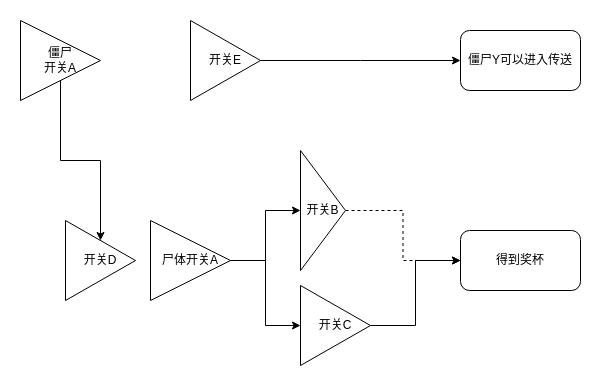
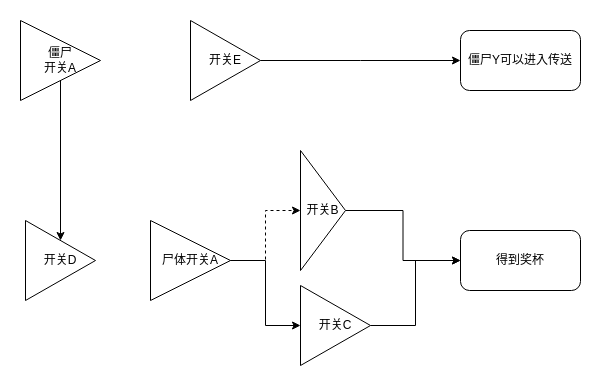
edge "开关B" -> "得到奖杯": style dashed -> solid
edge "尸体开关A" -> "开关B": style solid -> dashed
node "开关D": moved (101, 261) -> (61, 261)
